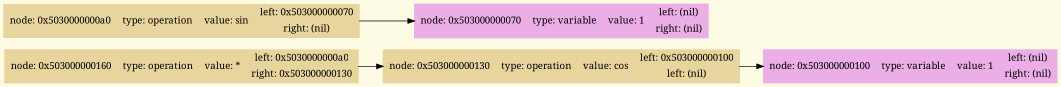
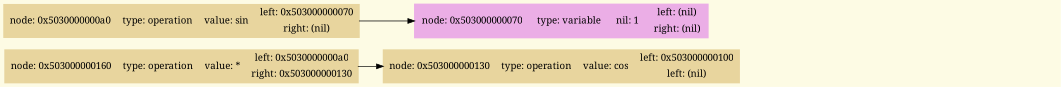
node "node: 0x503000000070": text "value: 1" -> "nil: 1"
node "node: 0x503000000100": removed
